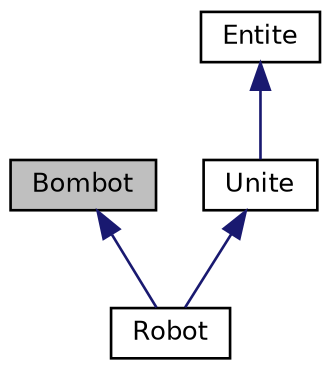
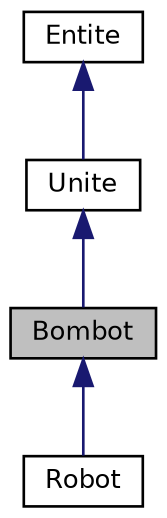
edge "Robot" -> "Unite": now "Bombot" -> "Unite"
